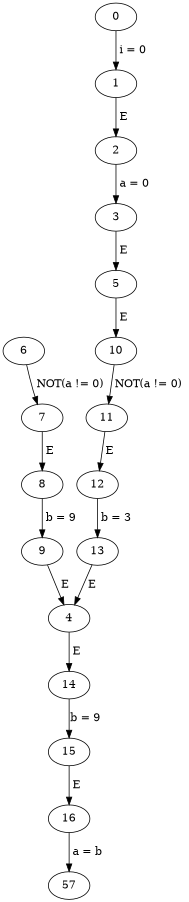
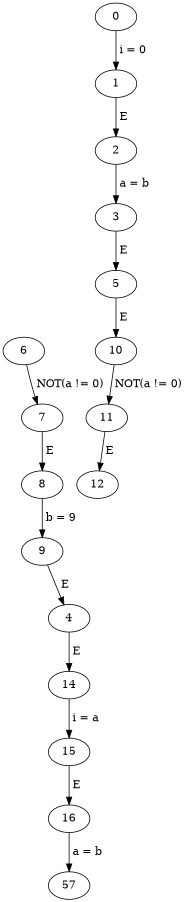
edge "2" -> "3": label " a = 0 " -> " a = b "
node "13": removed
edge "14" -> "15": label " b = 9 " -> " i = a "
